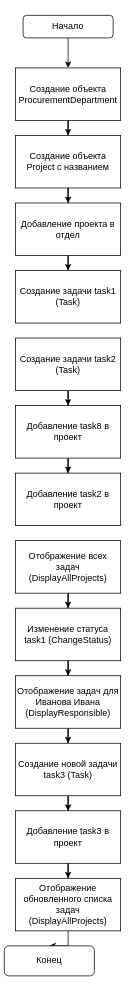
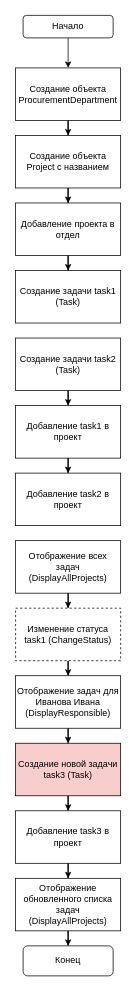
node "Добавление task8 в проект": label "Добавление task8 в проект" -> "Добавление task1 в проект"
node "Изменение статуса task1 (ChangeStatus)": style solid -> dashed
node "Создание новой задачи task3 (Task)": fillcolor #ffffff -> #f8cecc
node "Конец": moved (49, 960) -> (68, 960)
